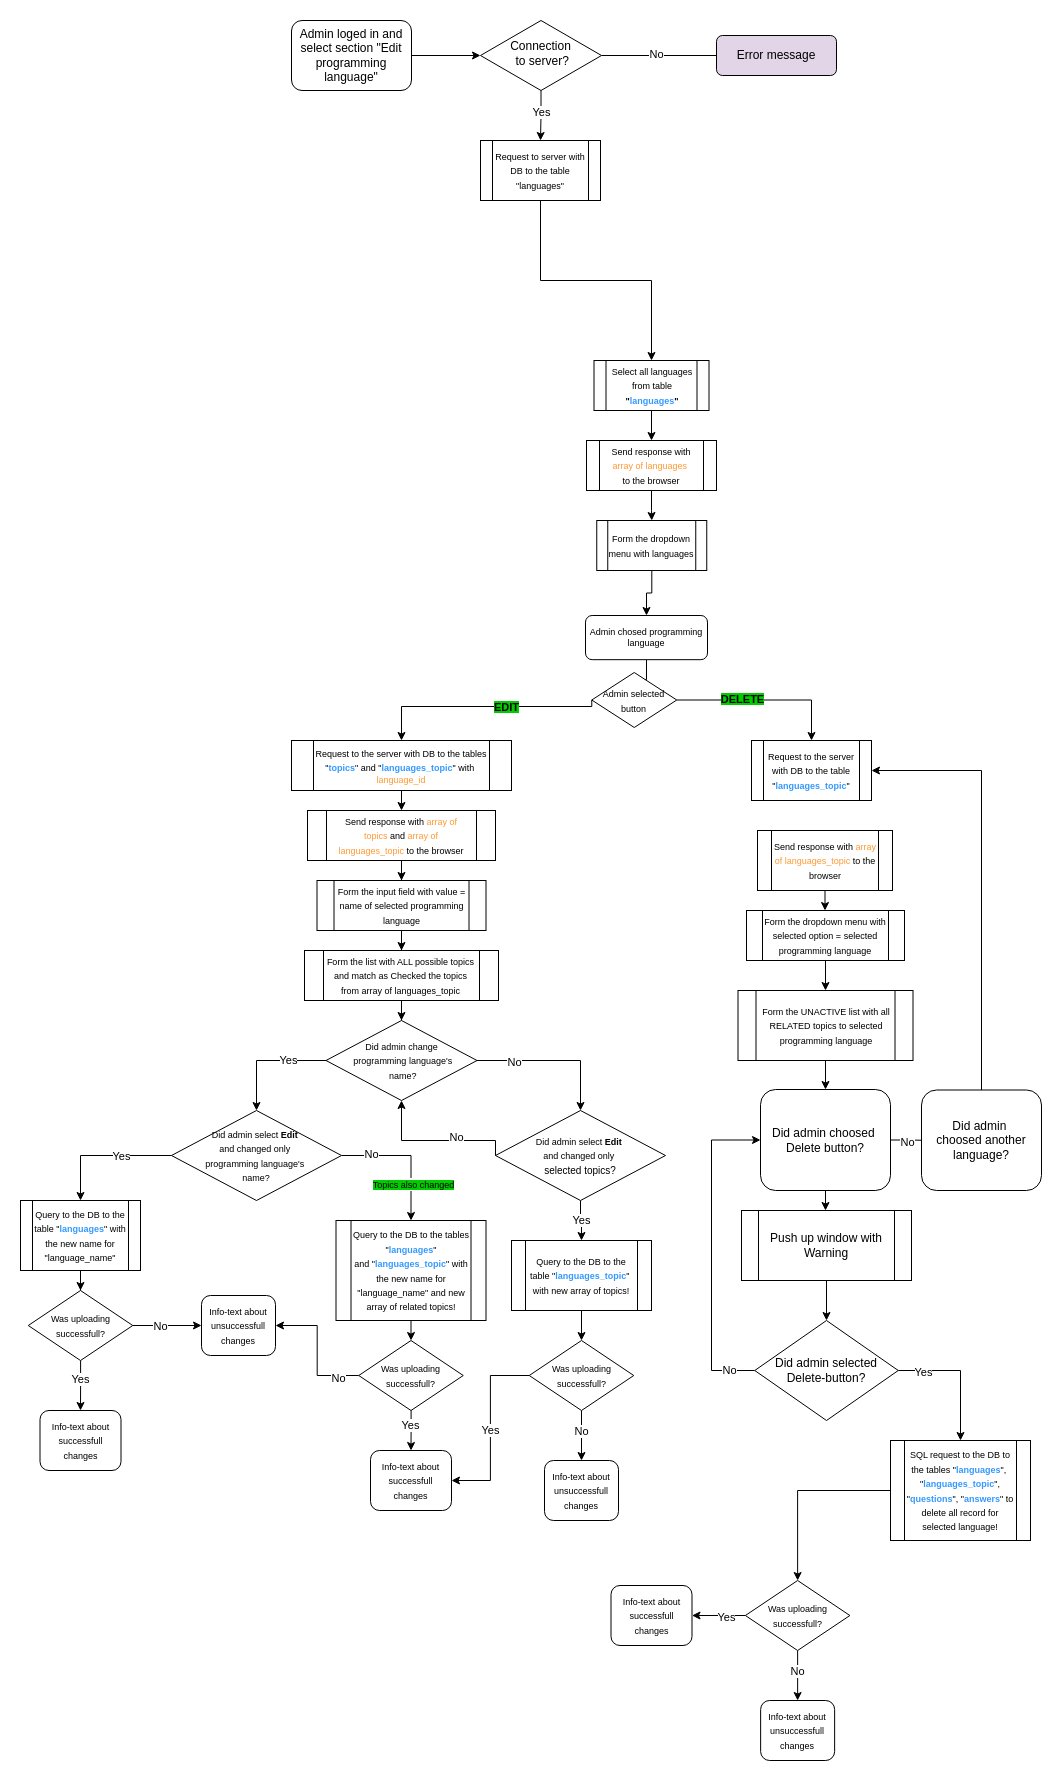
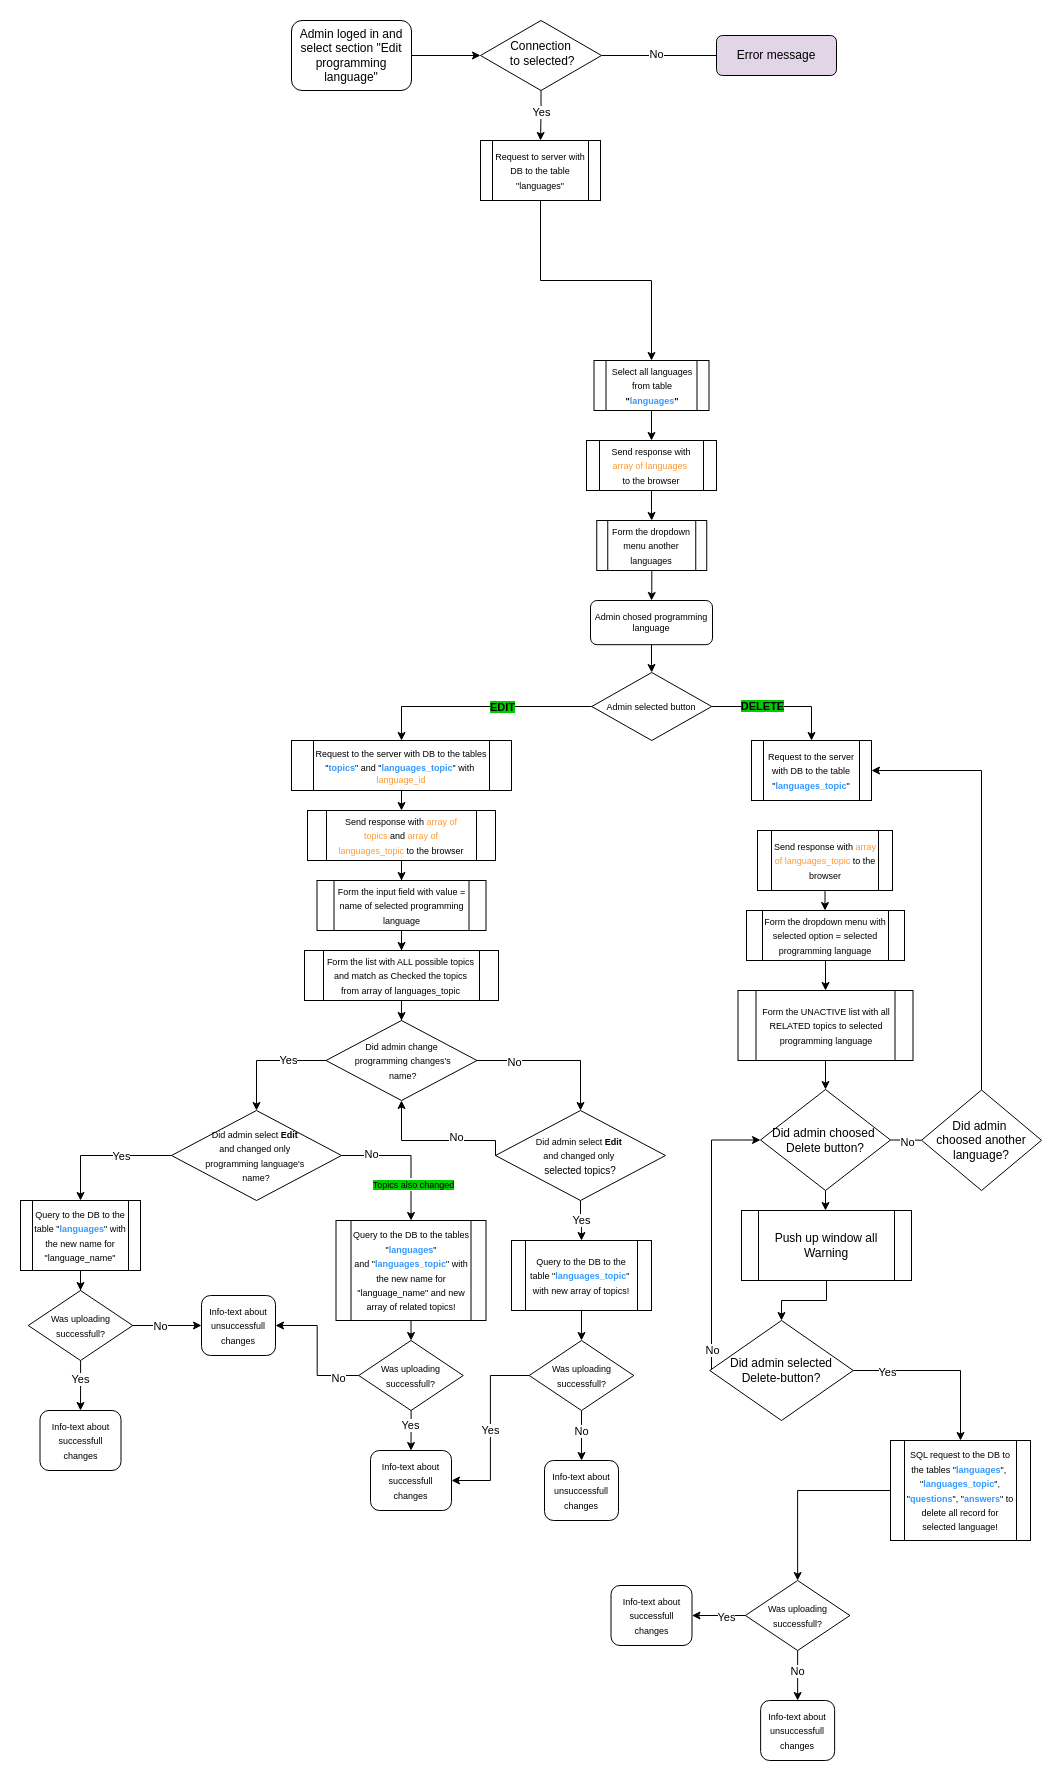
node "Connection to server?": label "Connection to server?" -> "Connection to selected?"
node "Form the dropdown menu with languages": label "Form the dropdown menu with languages" -> "Form the dropdown menu another languages"
node "Admin chosed programming language": moved (647, 638) -> (652, 623)
node "Admin selected button": size 85x55 -> 120x68
node "Did admin change programming language's name?": label "Did admin change programming language's name?" -> "Did admin change programming changes's name?"
node "Did admin сhoosed Delete button?": shape rounded rectangle -> diamond
node "Did admin choosed another language?": shape rounded rectangle -> diamond
node "Push up window with Warning": label "Push up window with Warning" -> "Push up window all Warning"
node "Did admin selected Delete-button?": moved (827, 1371) -> (782, 1371)
